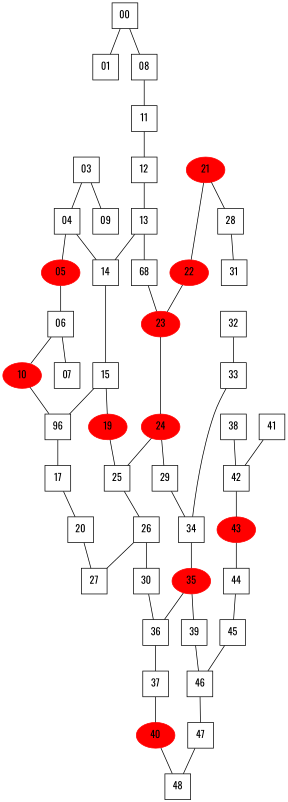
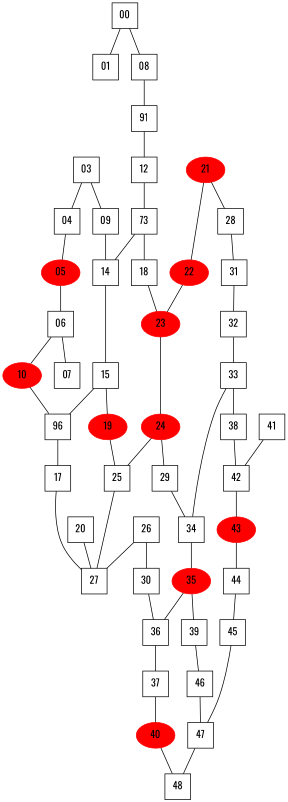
node "11": label "11" -> "91"
node "13": label "13" -> "73"
edge "04" -- "14": now "09" -- "14"
node "68": label "68" -> "18"
edge "31" -- "32": added
edge "33" -- "38": added
edge "17" -- "20": now "17" -- "27"
edge "25" -- "26": now "25" -- "27"
edge "45" -- "46": now "45" -- "47"
